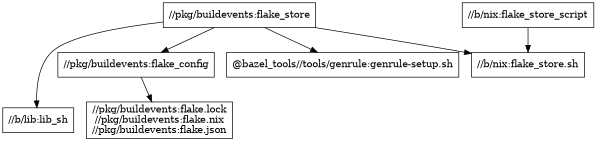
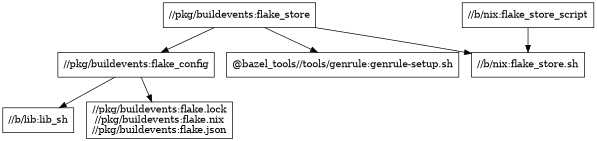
edge "//pkg/buildevents:flake_store" -> "//b/lib:lib_sh": now "//pkg/buildevents:flake_config" -> "//b/lib:lib_sh"
